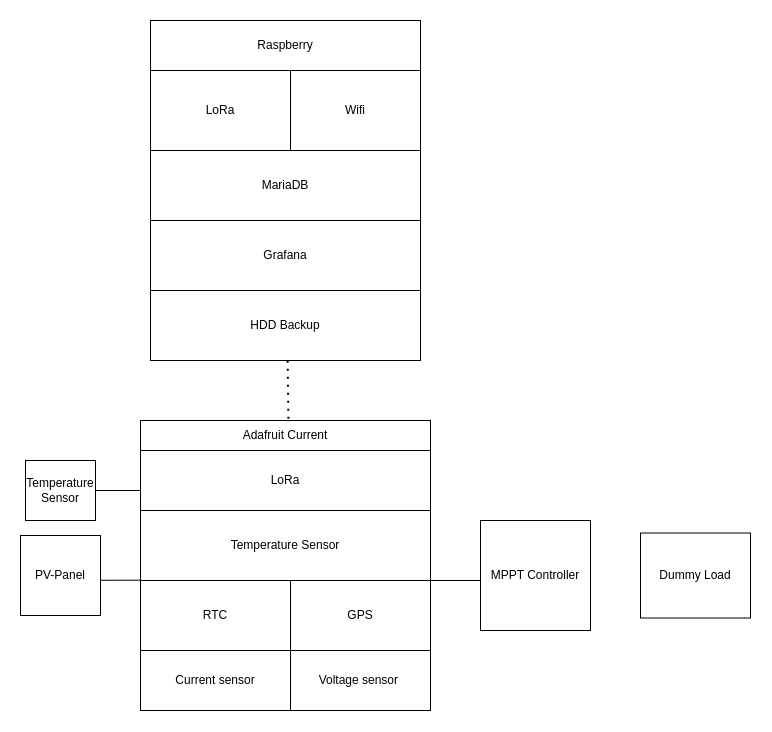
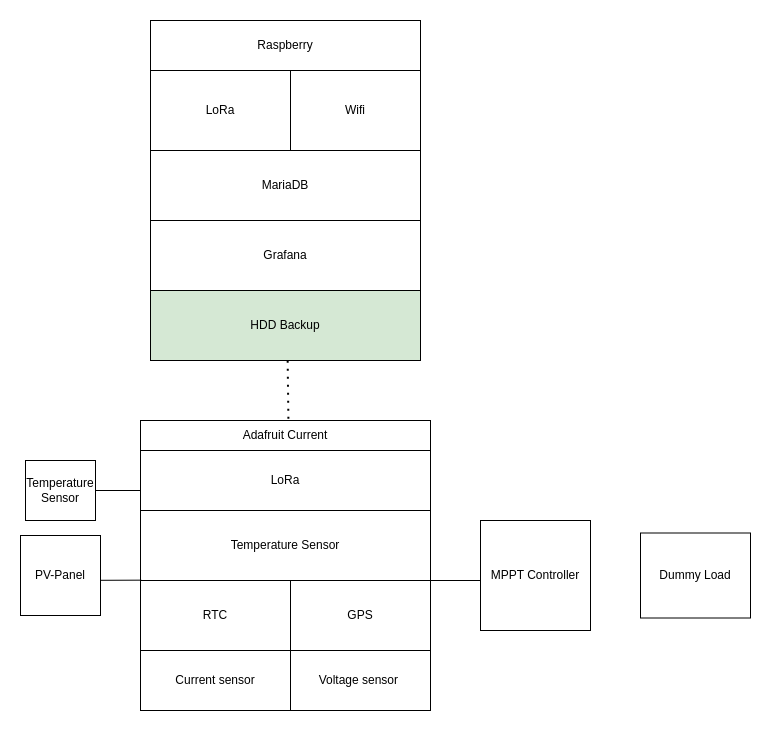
node "HDD Backup": fillcolor #ffffff -> #d5e8d4
